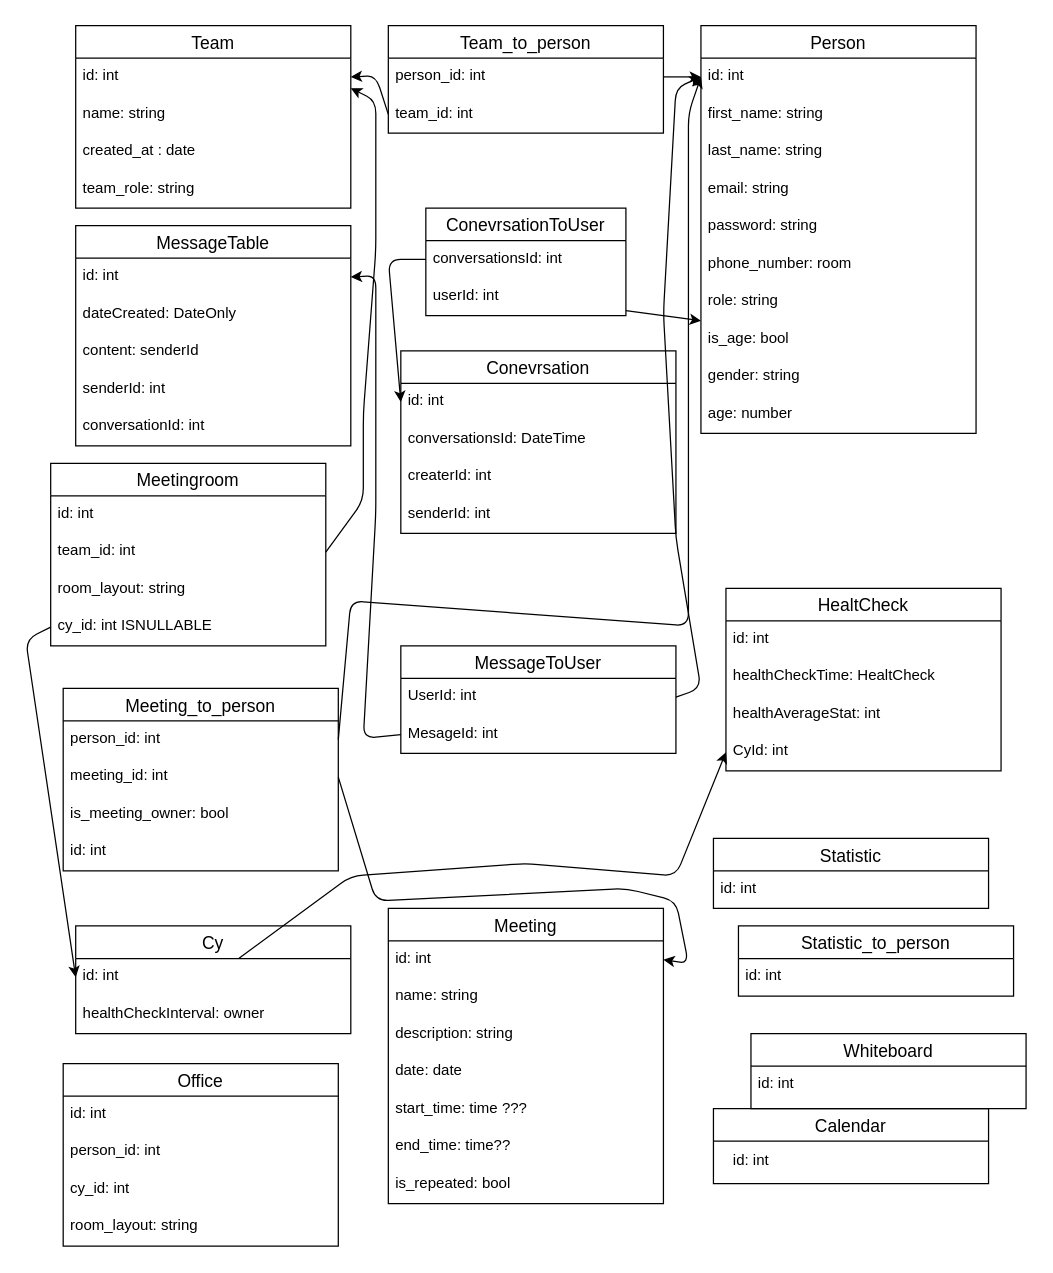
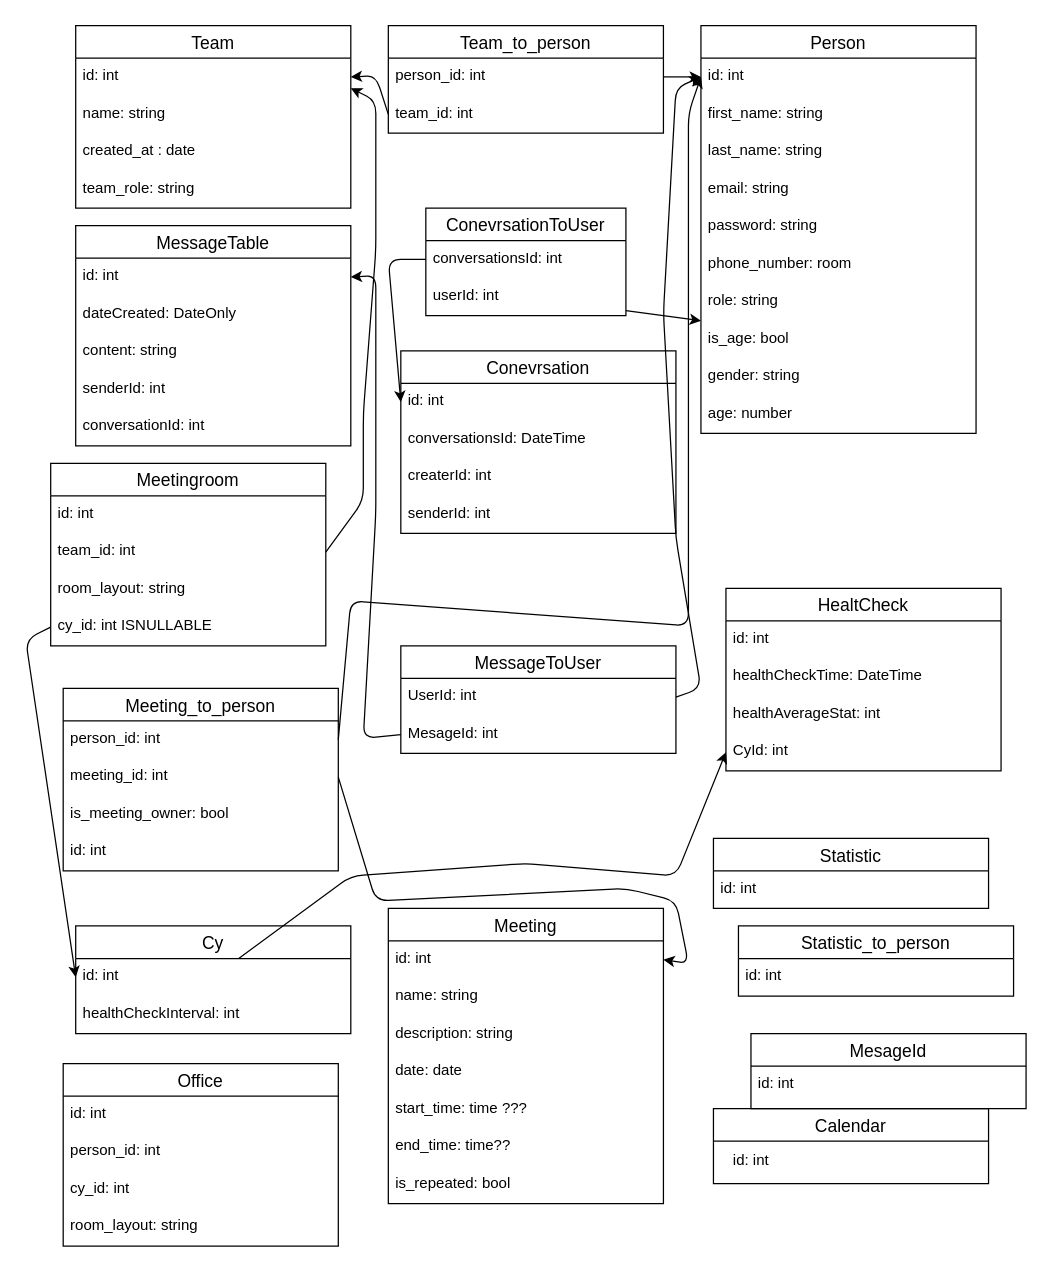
node "content: senderId": label "content: senderId" -> "content: string"
node "healthCheckTime: HealtCheck": label "healthCheckTime: HealtCheck" -> "healthCheckTime: DateTime"
node "healthCheckInterval: owner": label "healthCheckInterval: owner" -> "healthCheckInterval: int"
node "Whiteboard": label "Whiteboard" -> "MesageId"
